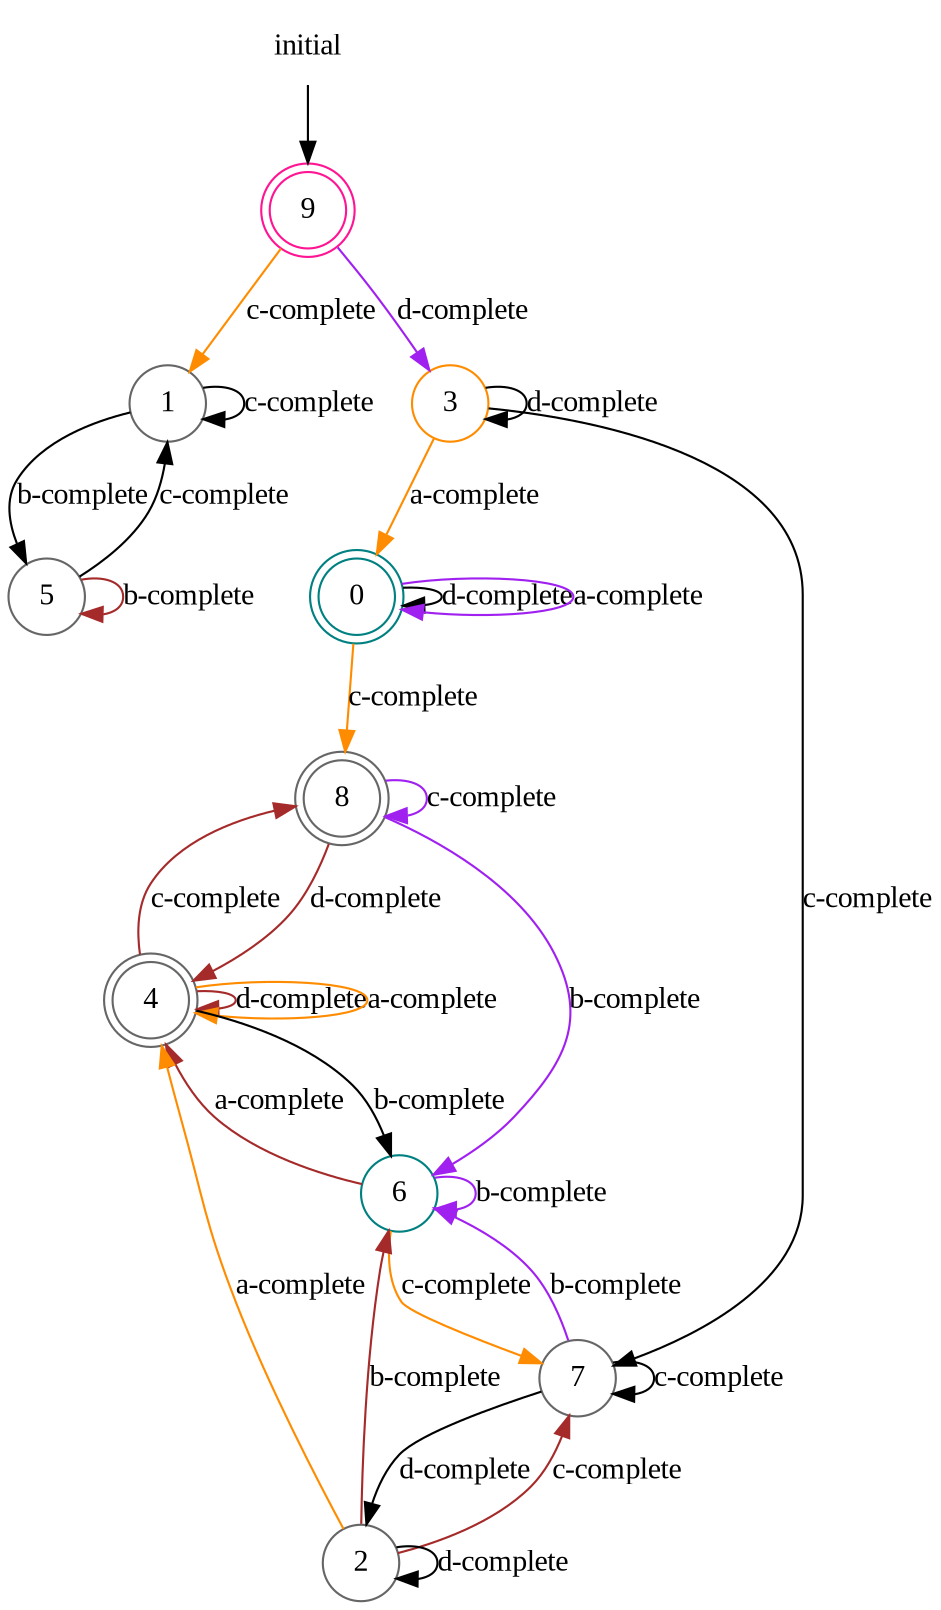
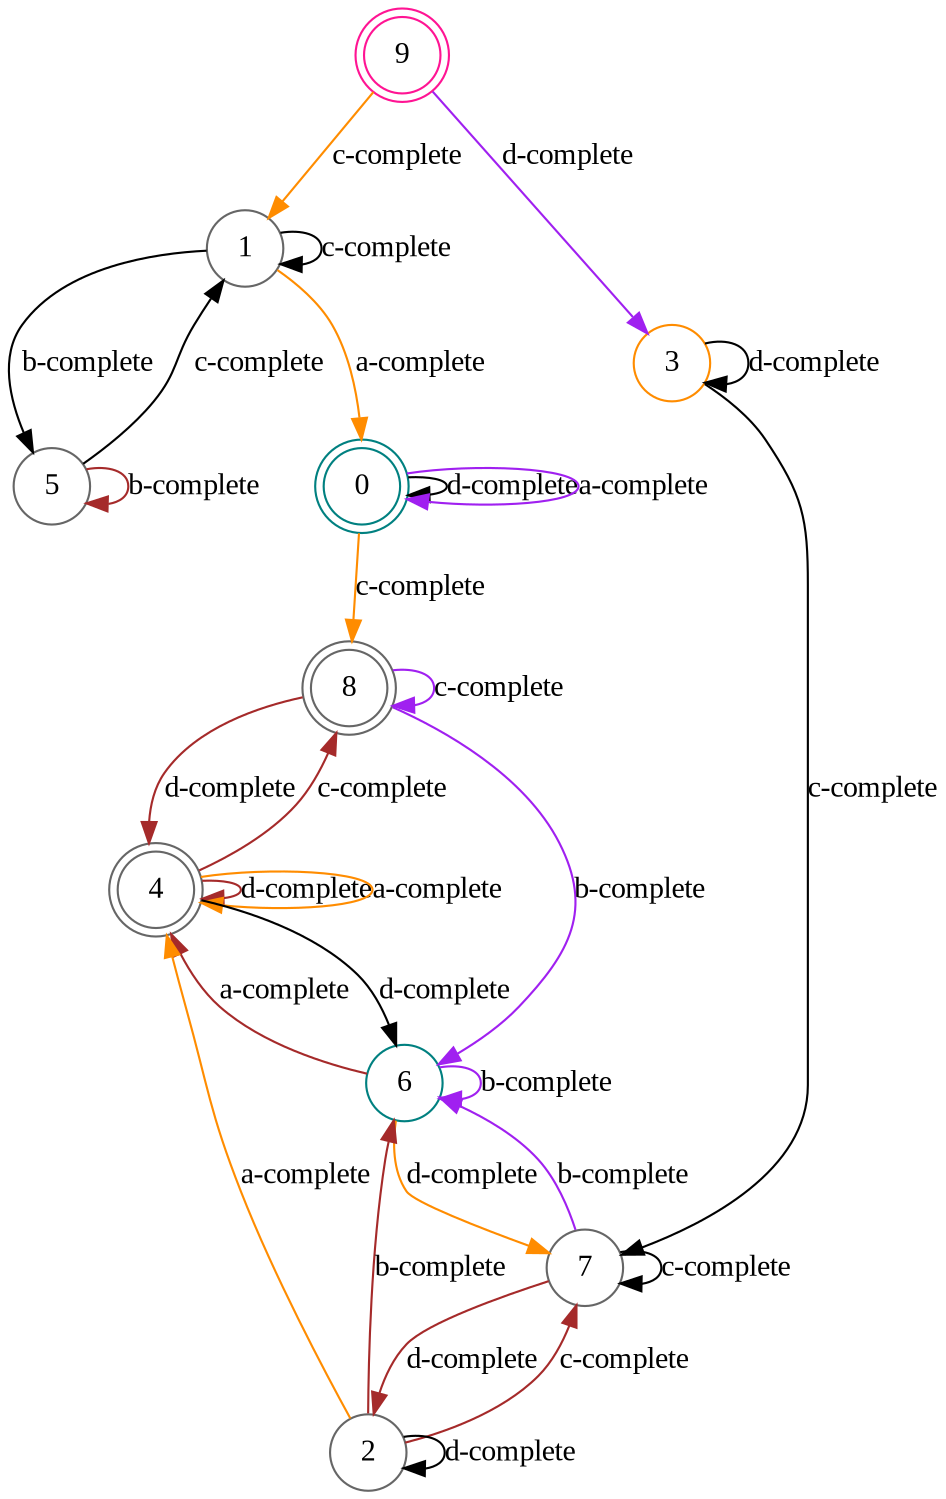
node "initial": removed
edge "3" -> "0": now "1" -> "0"
edge "4" -> "6": label "b-complete" -> "d-complete"
edge "6" -> "7": label "c-complete" -> "d-complete"
edge "7" -> "2": color black -> brown
